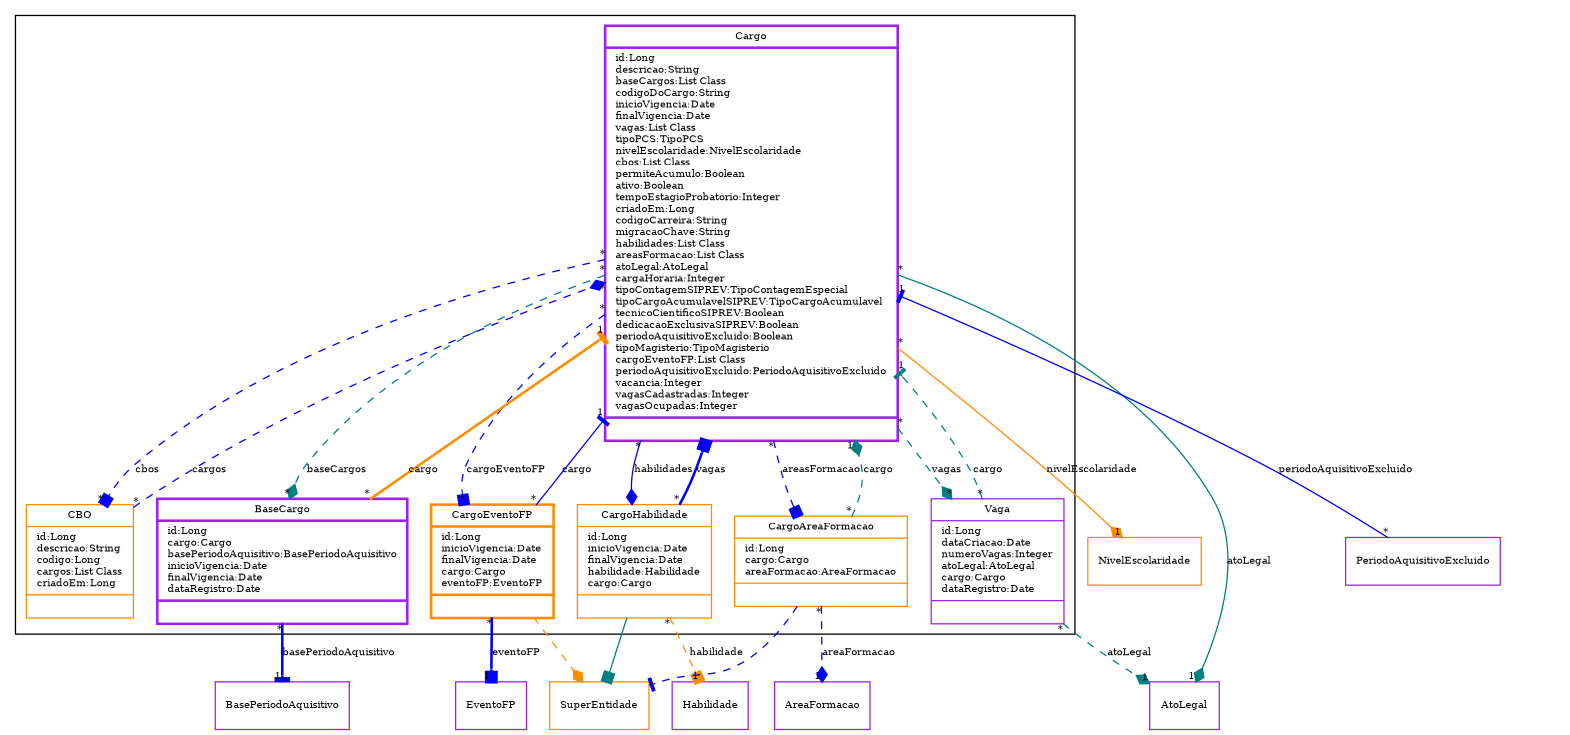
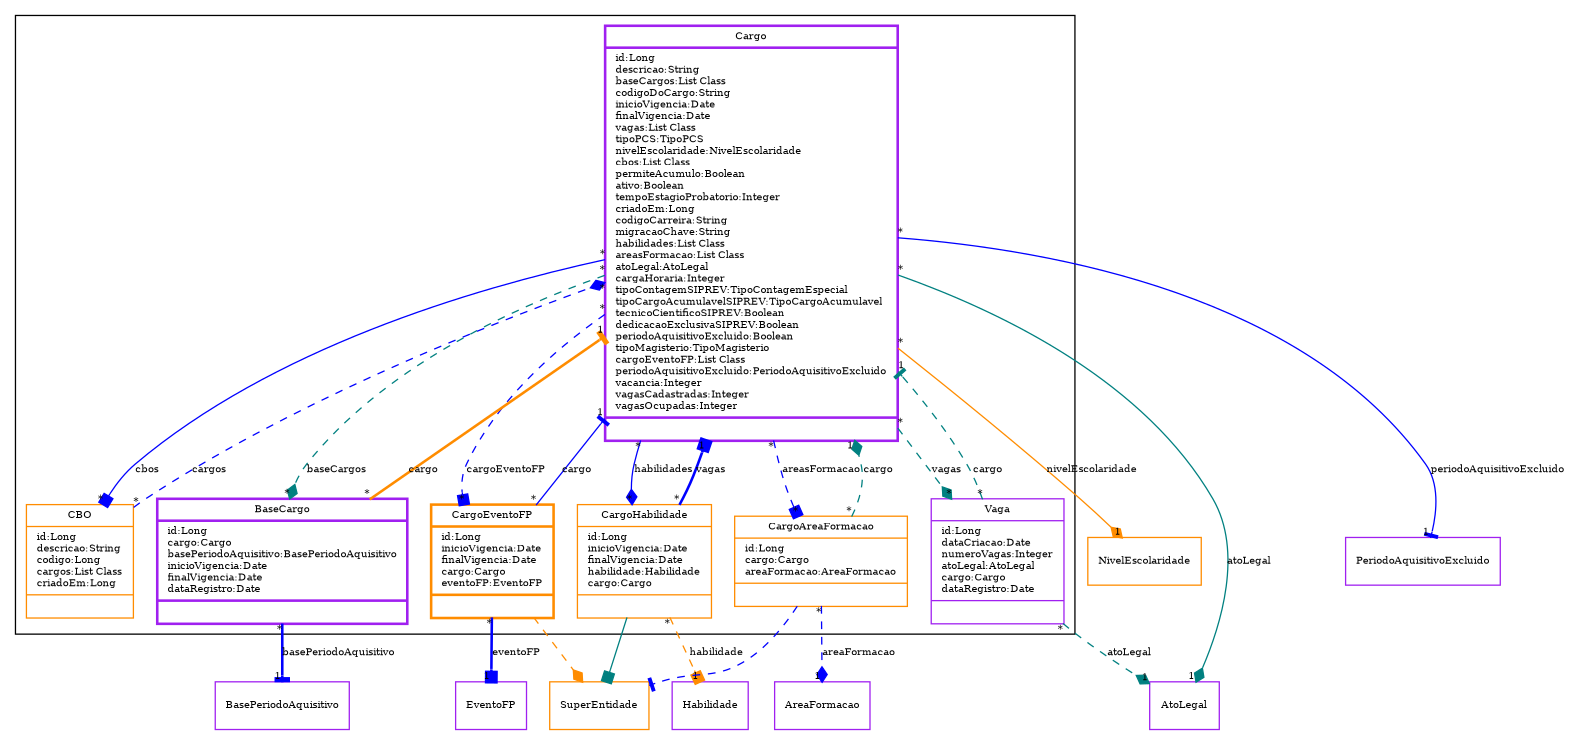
edge "Cargo" -> "CBO": style dashed -> solid
edge "PeriodoAquisitivoExcluido" -> "Cargo": reversed
